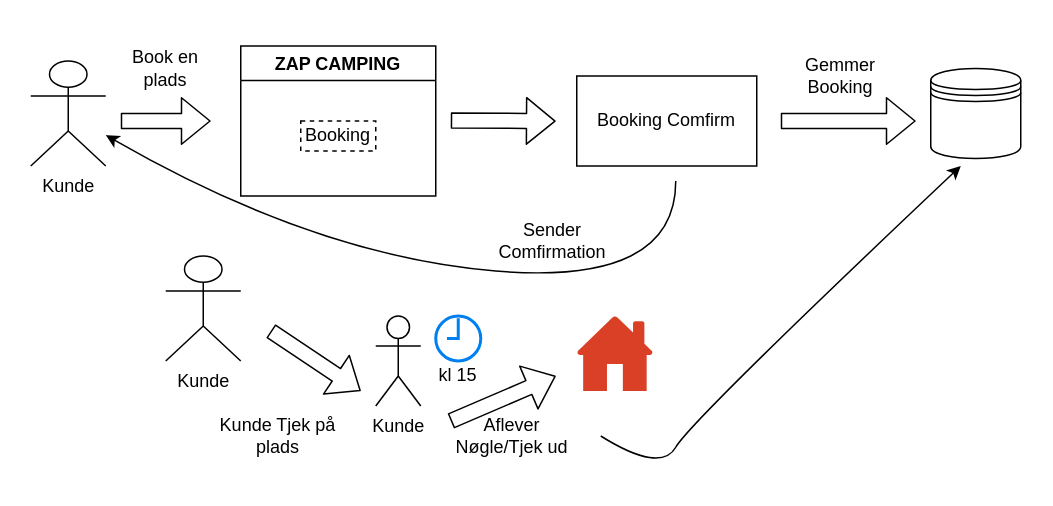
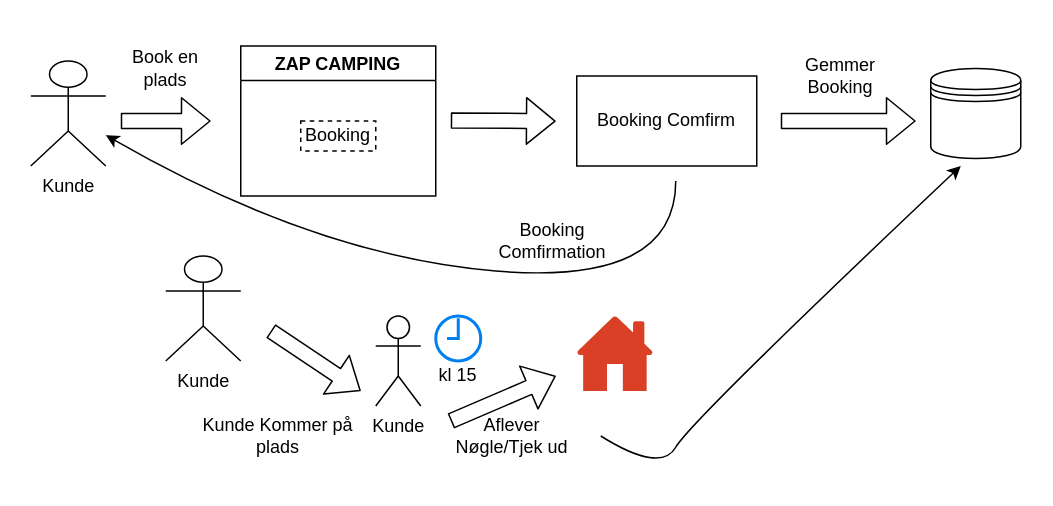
node "Sender Comfirmation": label "Sender Comfirmation" -> "Booking Comfirmation"
node "Kunde Tjek på plads": label "Kunde Tjek på plads" -> "Kunde Kommer på plads"
